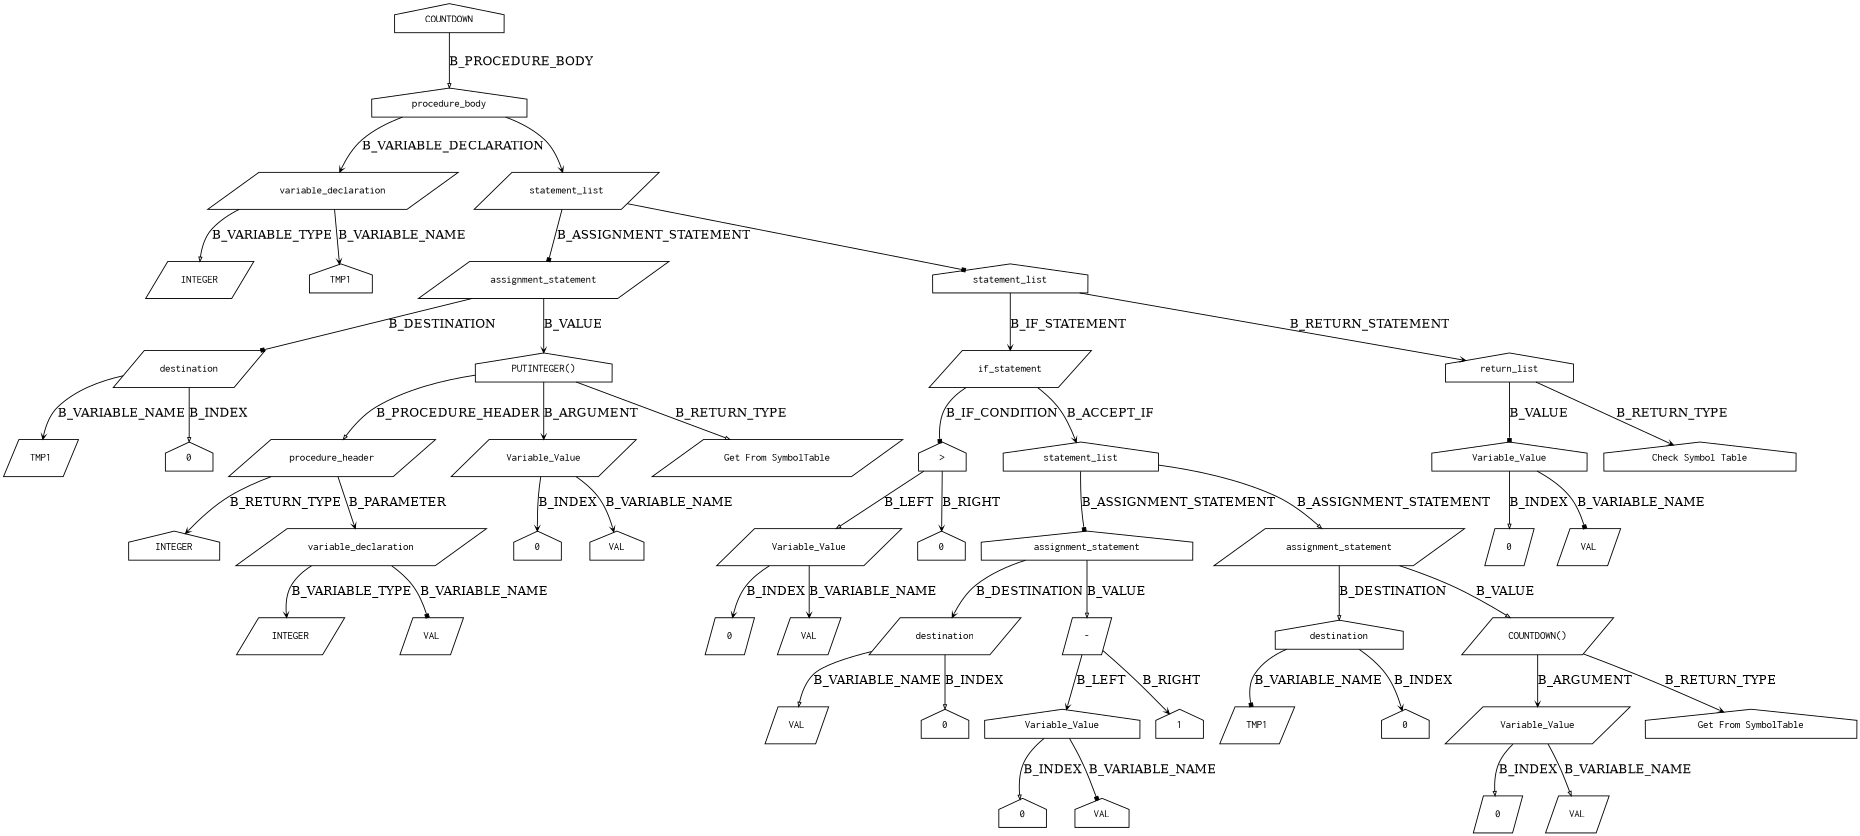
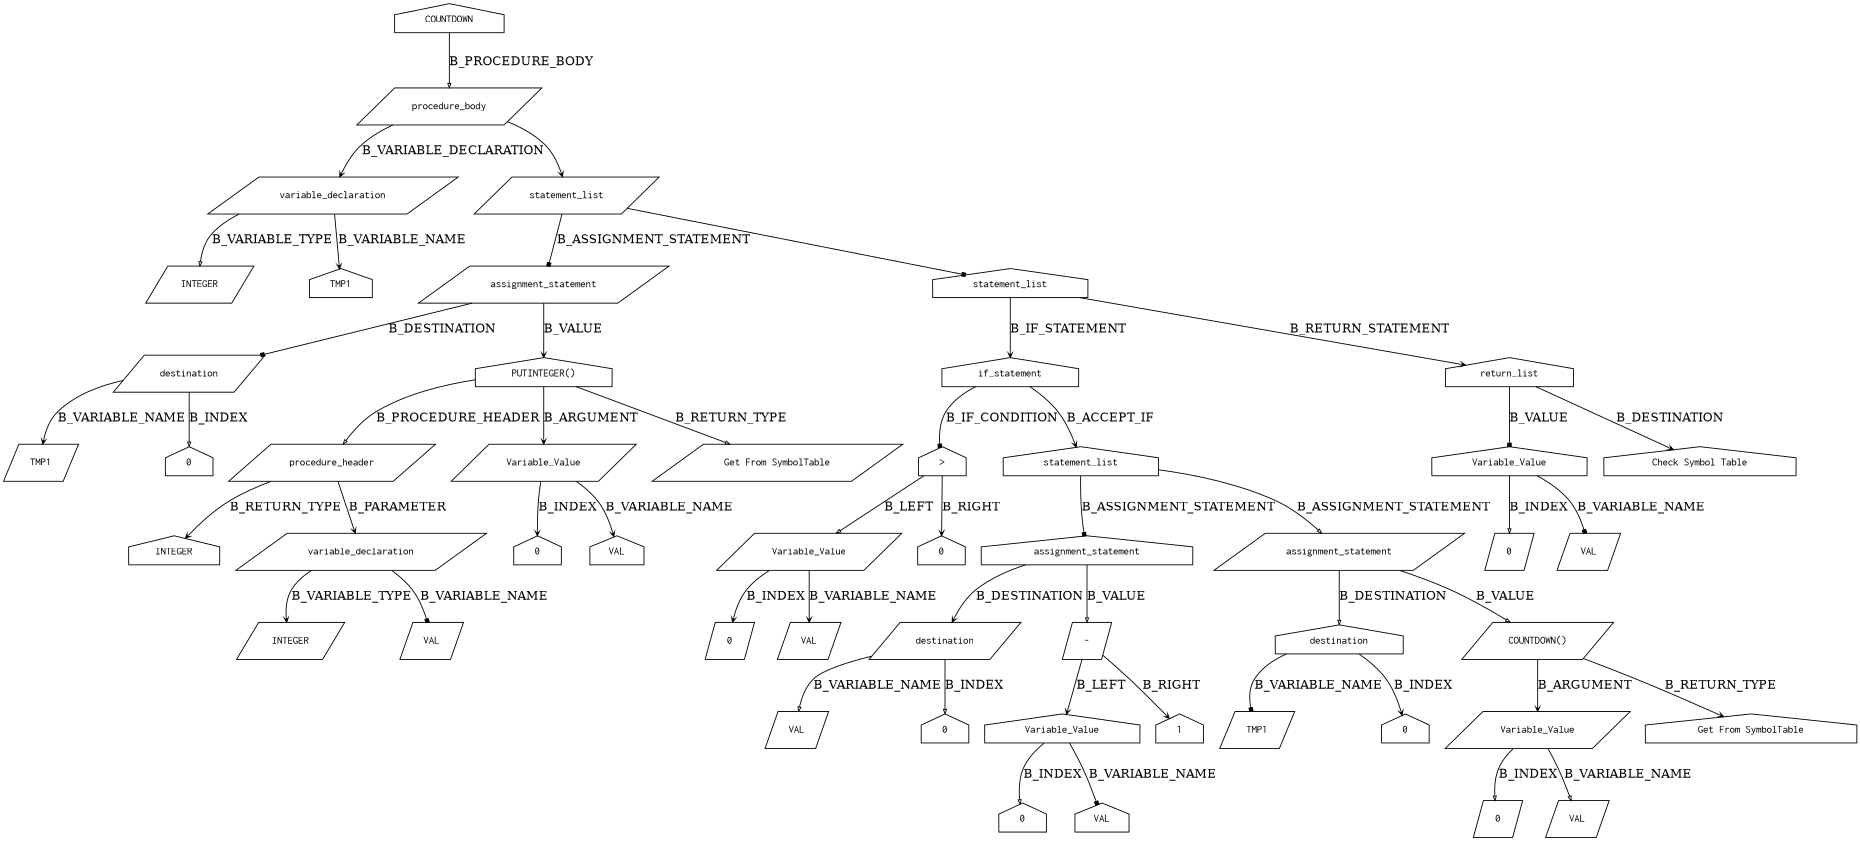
node "procedure_body": shape house -> parallelogram
node "if_statement": shape parallelogram -> house
edge "return_list" -> "Check Symbol Table": label "B_RETURN_TYPE" -> "B_DESTINATION"
